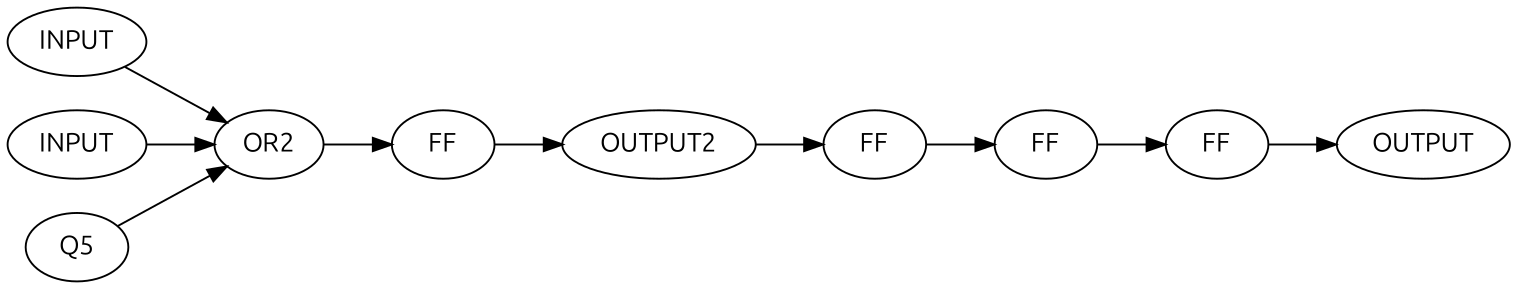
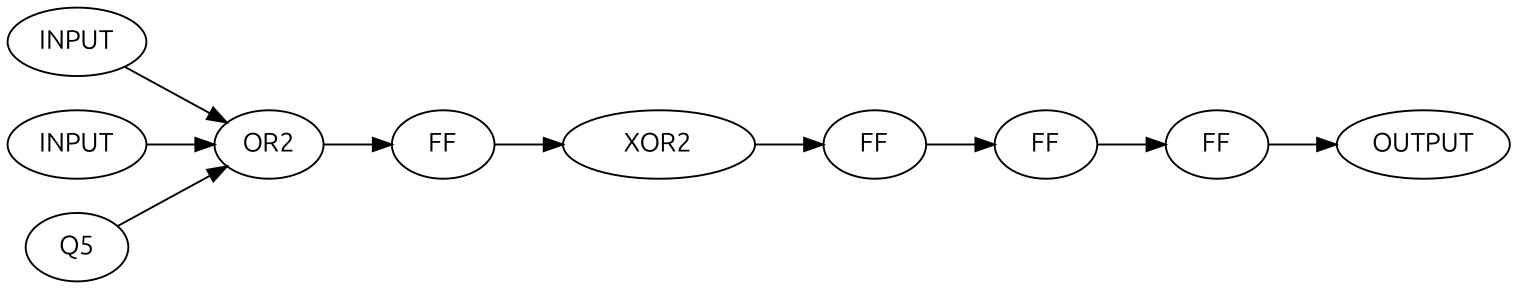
node "OUTPUT2": label "OUTPUT2" -> "XOR2"
